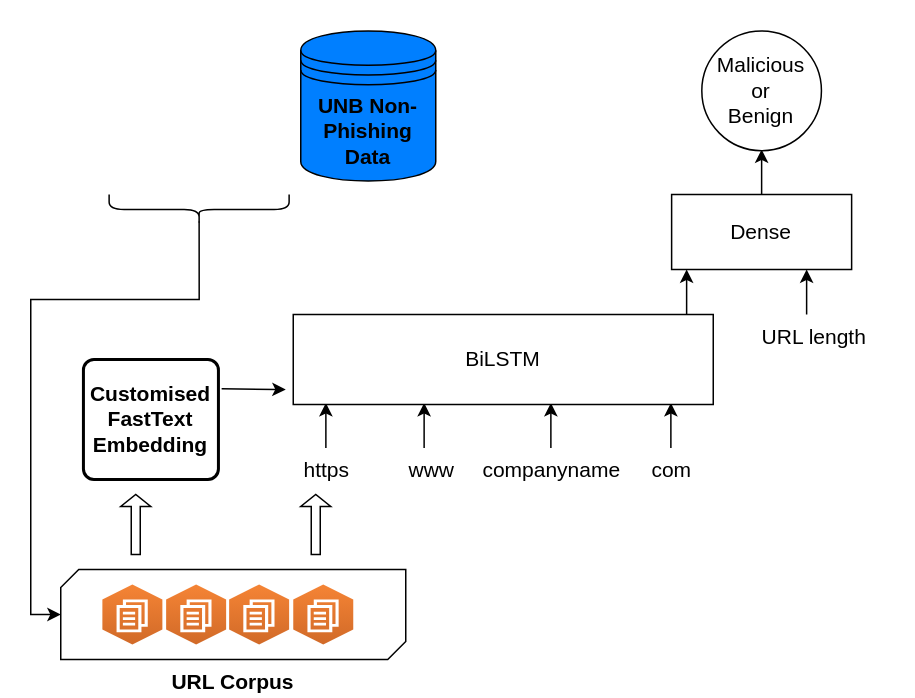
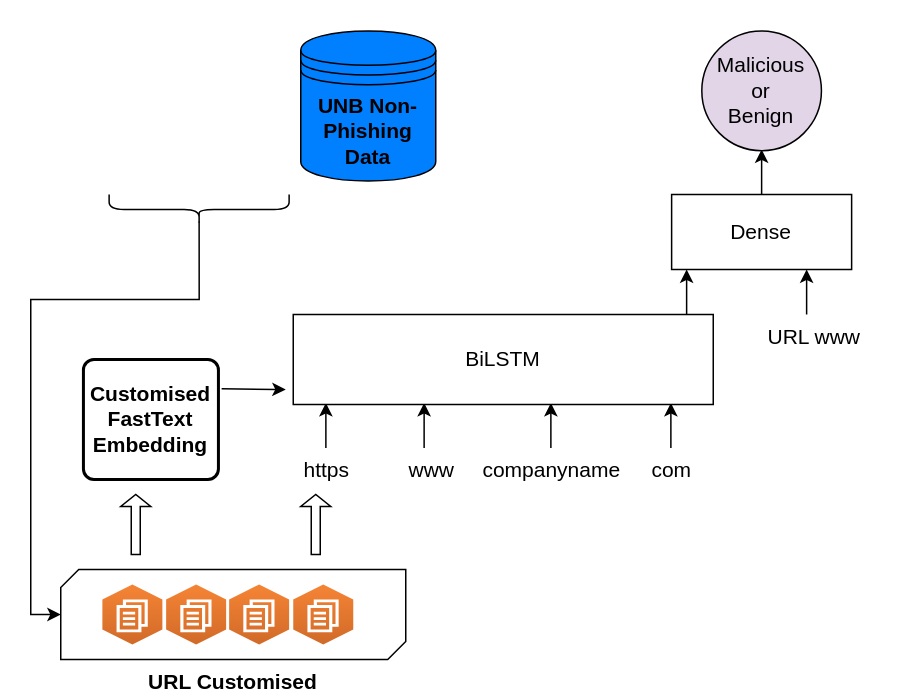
node "Malicious or Benign": fillcolor #ffffff -> #e1d5e7
node "URL length": label "URL length" -> "URL www"
node "URL Corpus": label "URL Corpus" -> "URL Customised"
